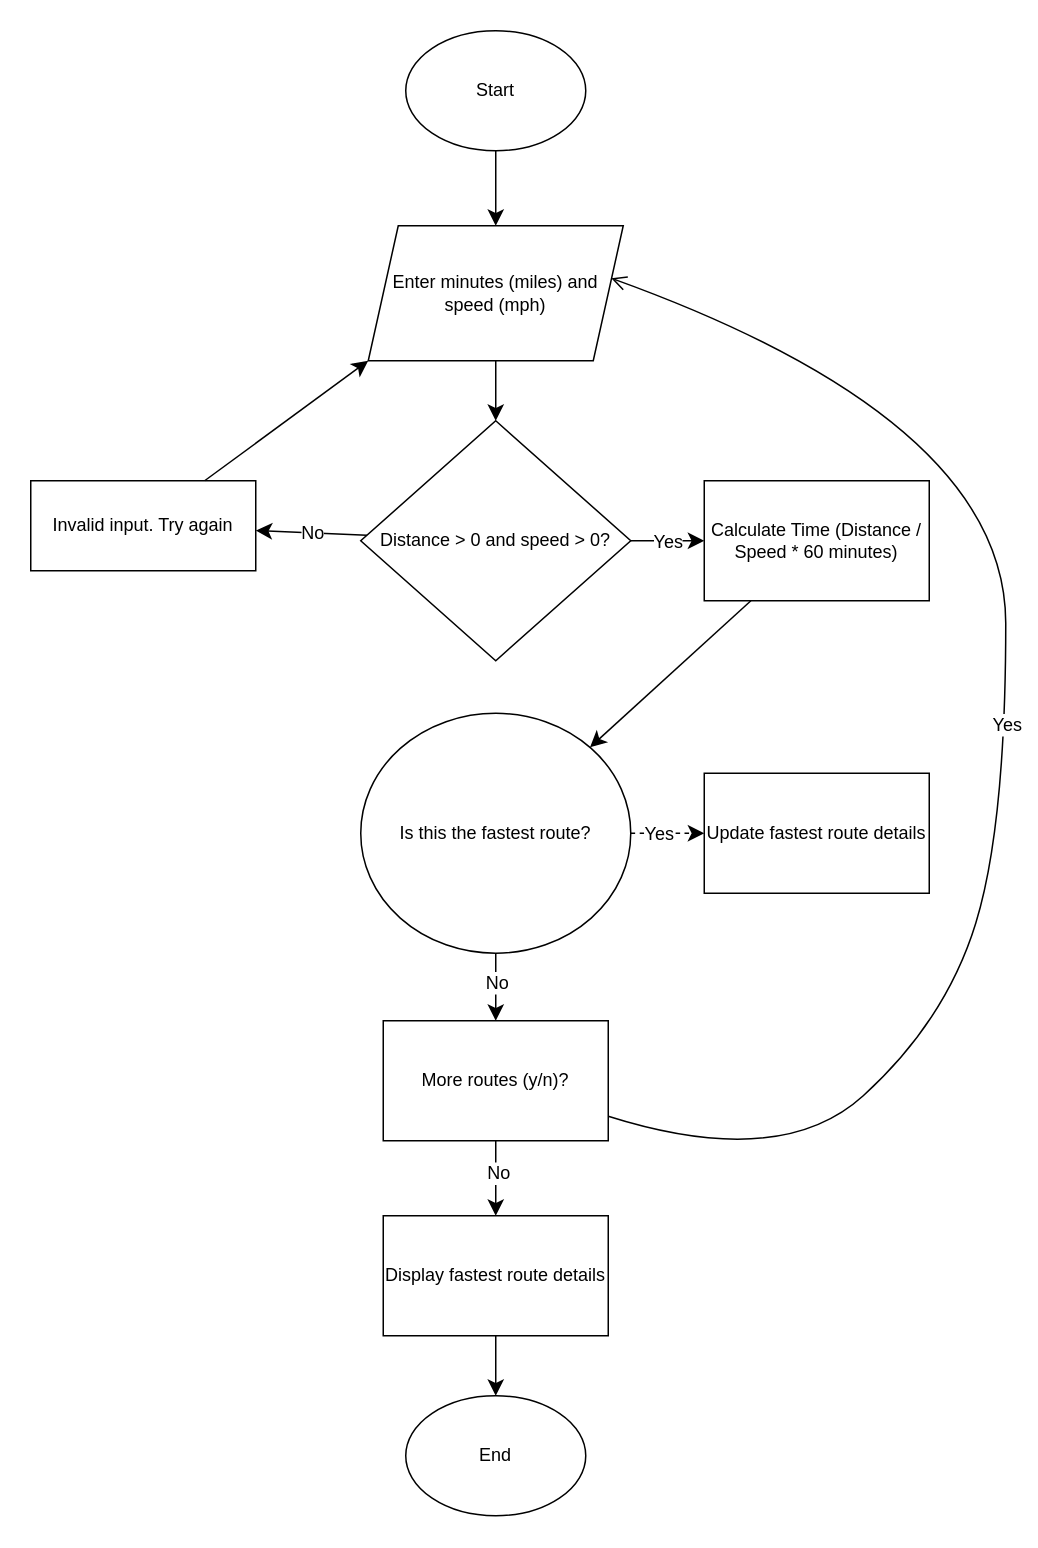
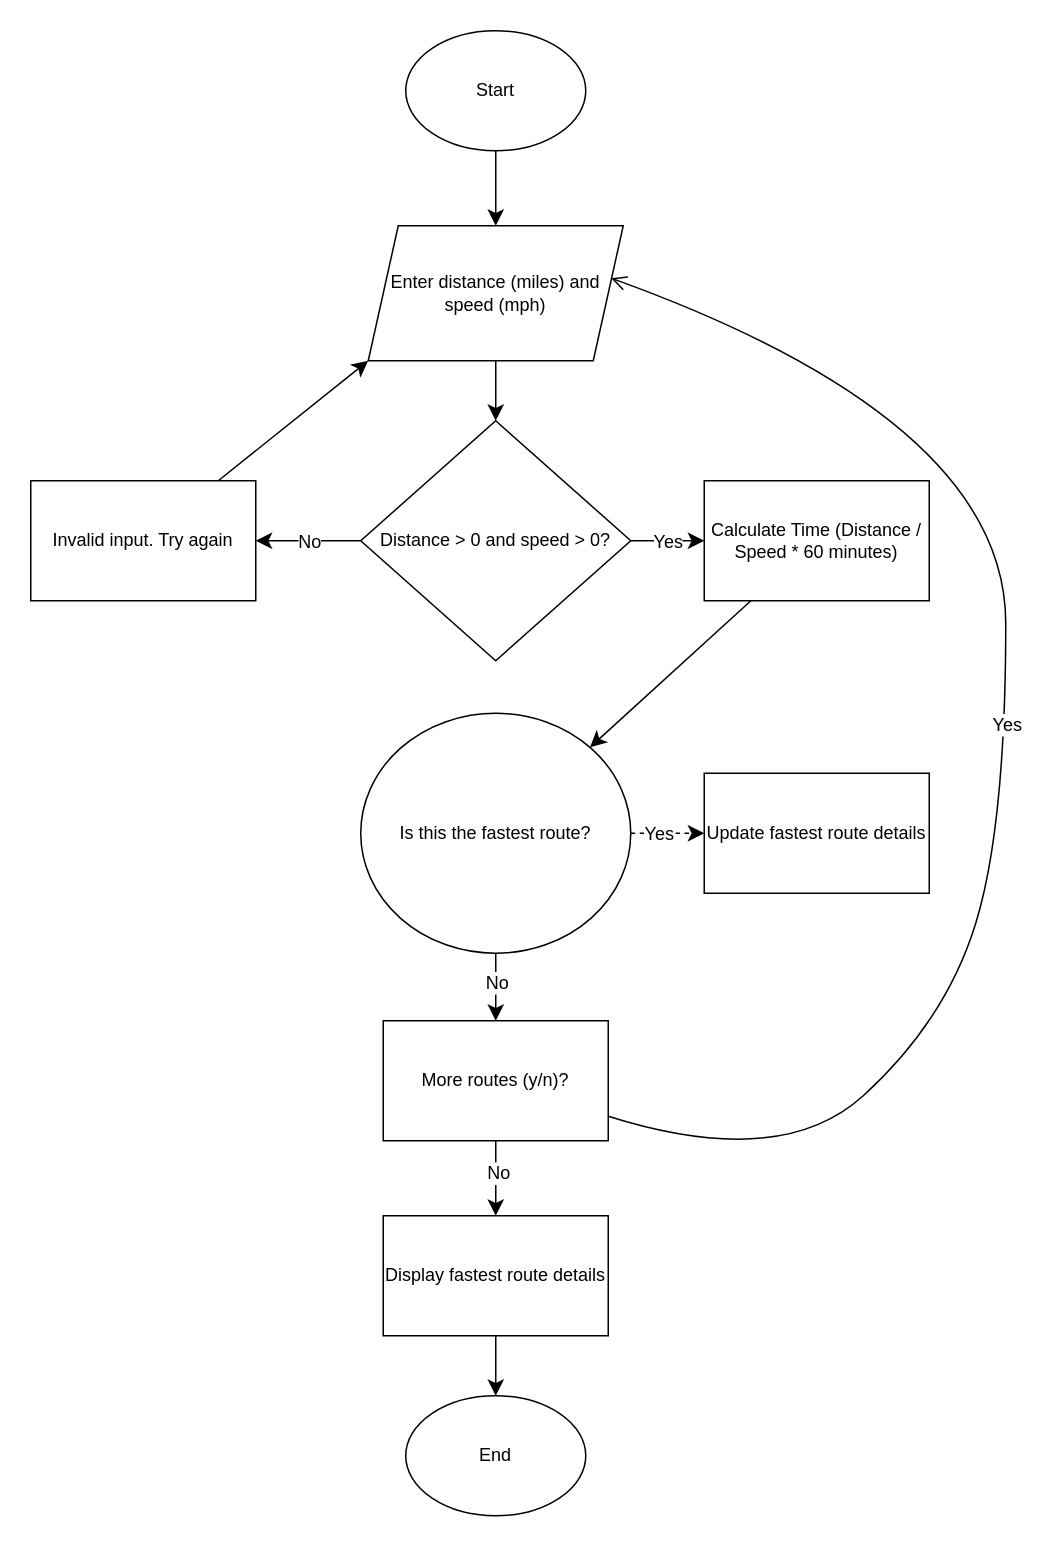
node "Enter minutes (miles) and speed (mph)": label "Enter minutes (miles) and speed (mph)" -> "Enter distance (miles) and speed (mph)"
node "Invalid input. Try again": size 225x90 -> 225x120
